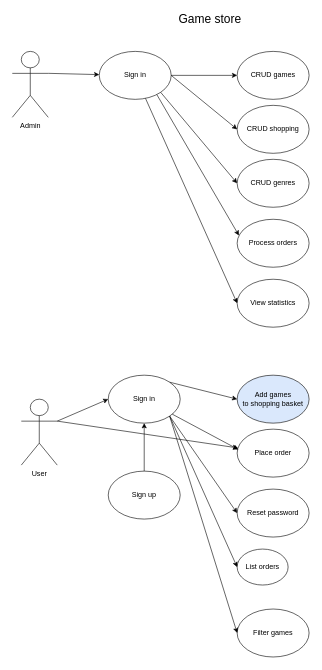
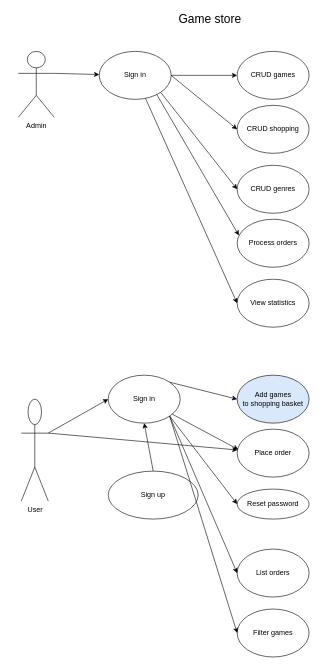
node "Admin": moved (30, 84) -> (36, 84)
node "CRUD genres": moved (273, 183) -> (273, 189)
node "User": size 36x66 -> 27x102
node "Sign up": size 72x48 -> 90x48
node "Reset password": size 72x48 -> 72x30
node "List orders": size 51x36 -> 72x48
